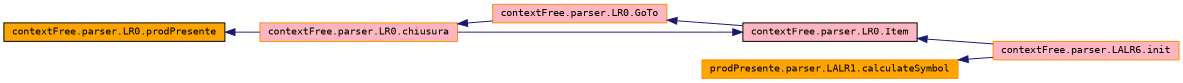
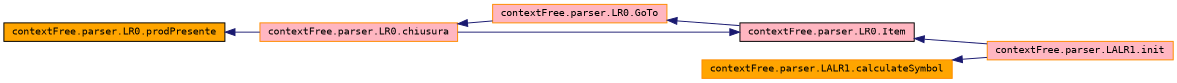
node "contextFree.parser.LALR6.init": label "contextFree.parser.LALR6.init" -> "contextFree.parser.LALR1.init"
node "prodPresente.parser.LALR1.calculateSymbol": label "prodPresente.parser.LALR1.calculateSymbol" -> "contextFree.parser.LALR1.calculateSymbol"
